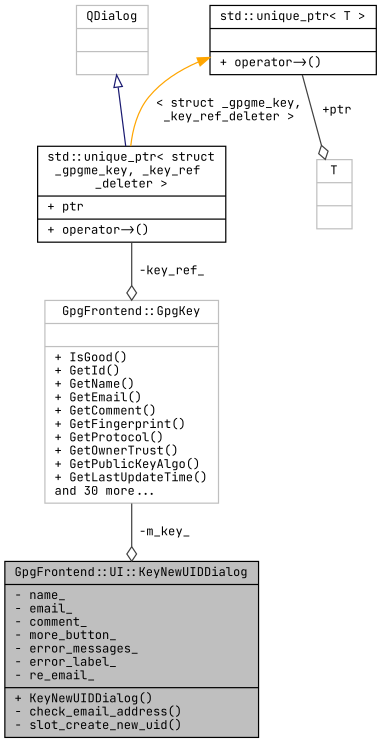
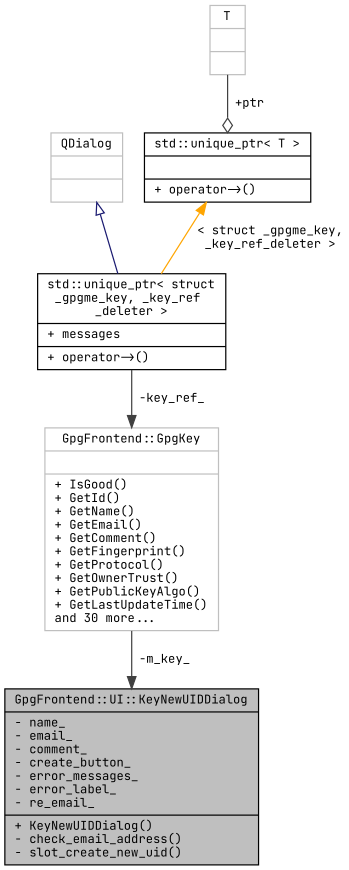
edge "std::unique_ptr< T >" -> "T": reversed
node "std::unique_ptr< struct": text "+ ptr" -> "+ messages"
edge "std::unique_ptr< struct" -> "GpgFrontend::GpgKey": arrowhead odiamond -> normal
edge "GpgFrontend::GpgKey" -> "GpgFrontend::UI::KeyNewUIDDialog": arrowhead odiamond -> normal
node "GpgFrontend::UI::KeyNewUIDDialog": text "- more_button_" -> "- create_button_"
